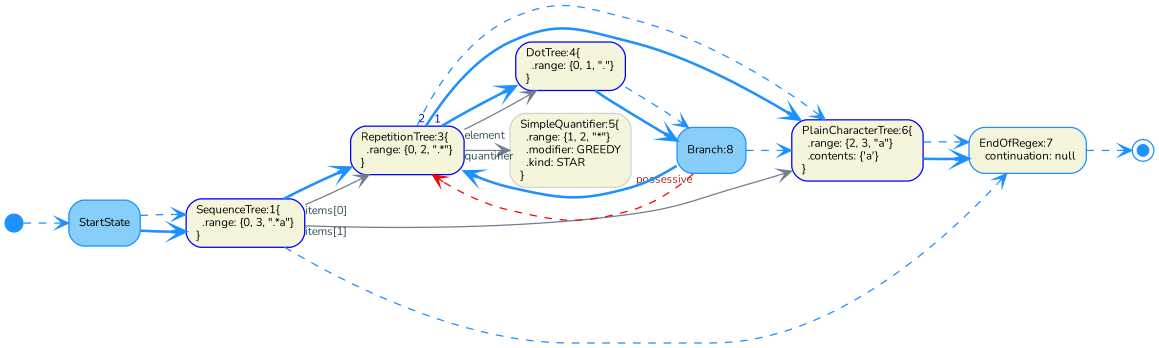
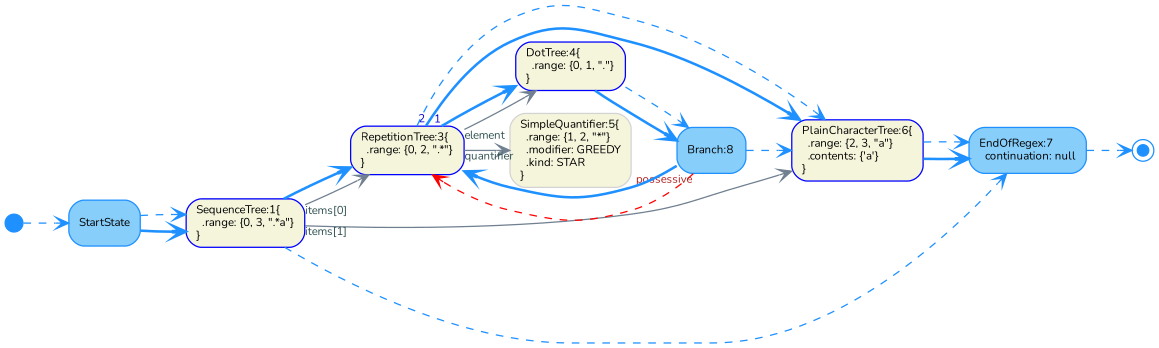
node "EndOfRegex:7 continuation: null": fillcolor Beige -> LightSkyBlue
